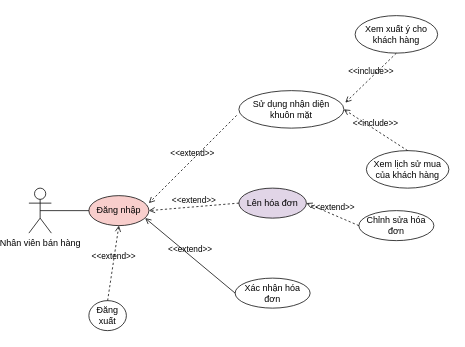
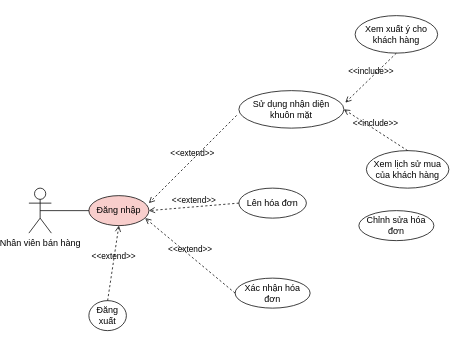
node "Lên hóa đơn": fillcolor #e1d5e7 -> #ffffff
edge "Chỉnh sửa hóa đơn" -> "Lên hóa đơn": removed, label "<<extend>>"
edge "Xác nhận hóa đơn" -> "Đăng nhập": style solid -> dashed
